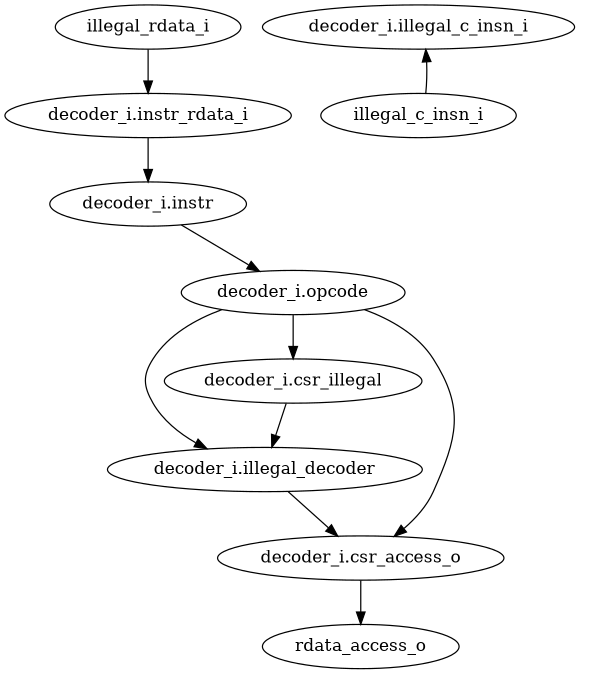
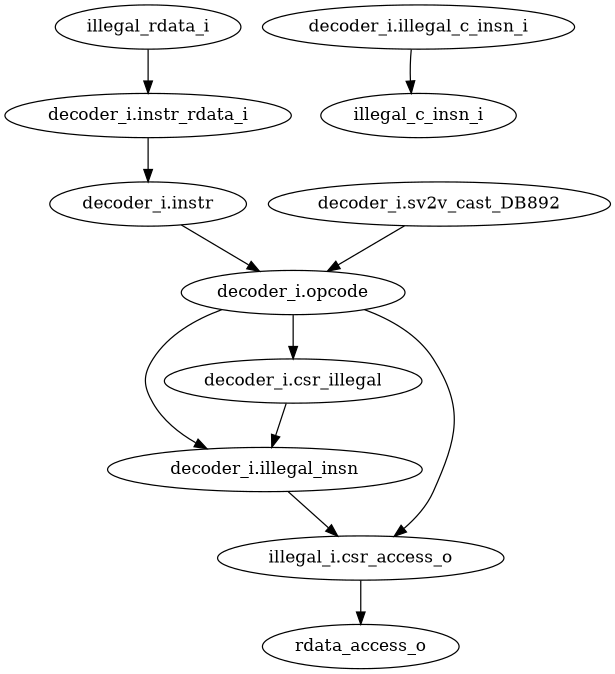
edge "illegal_c_insn_i" -> "decoder_i.illegal_c_insn_i": reversed
node "decoder_i.sv2v_cast_DB892": added
node "decoder_i.illegal_decoder": label "decoder_i.illegal_decoder" -> "decoder_i.illegal_insn"
node "decoder_i.csr_access_o": label "decoder_i.csr_access_o" -> "illegal_i.csr_access_o"
